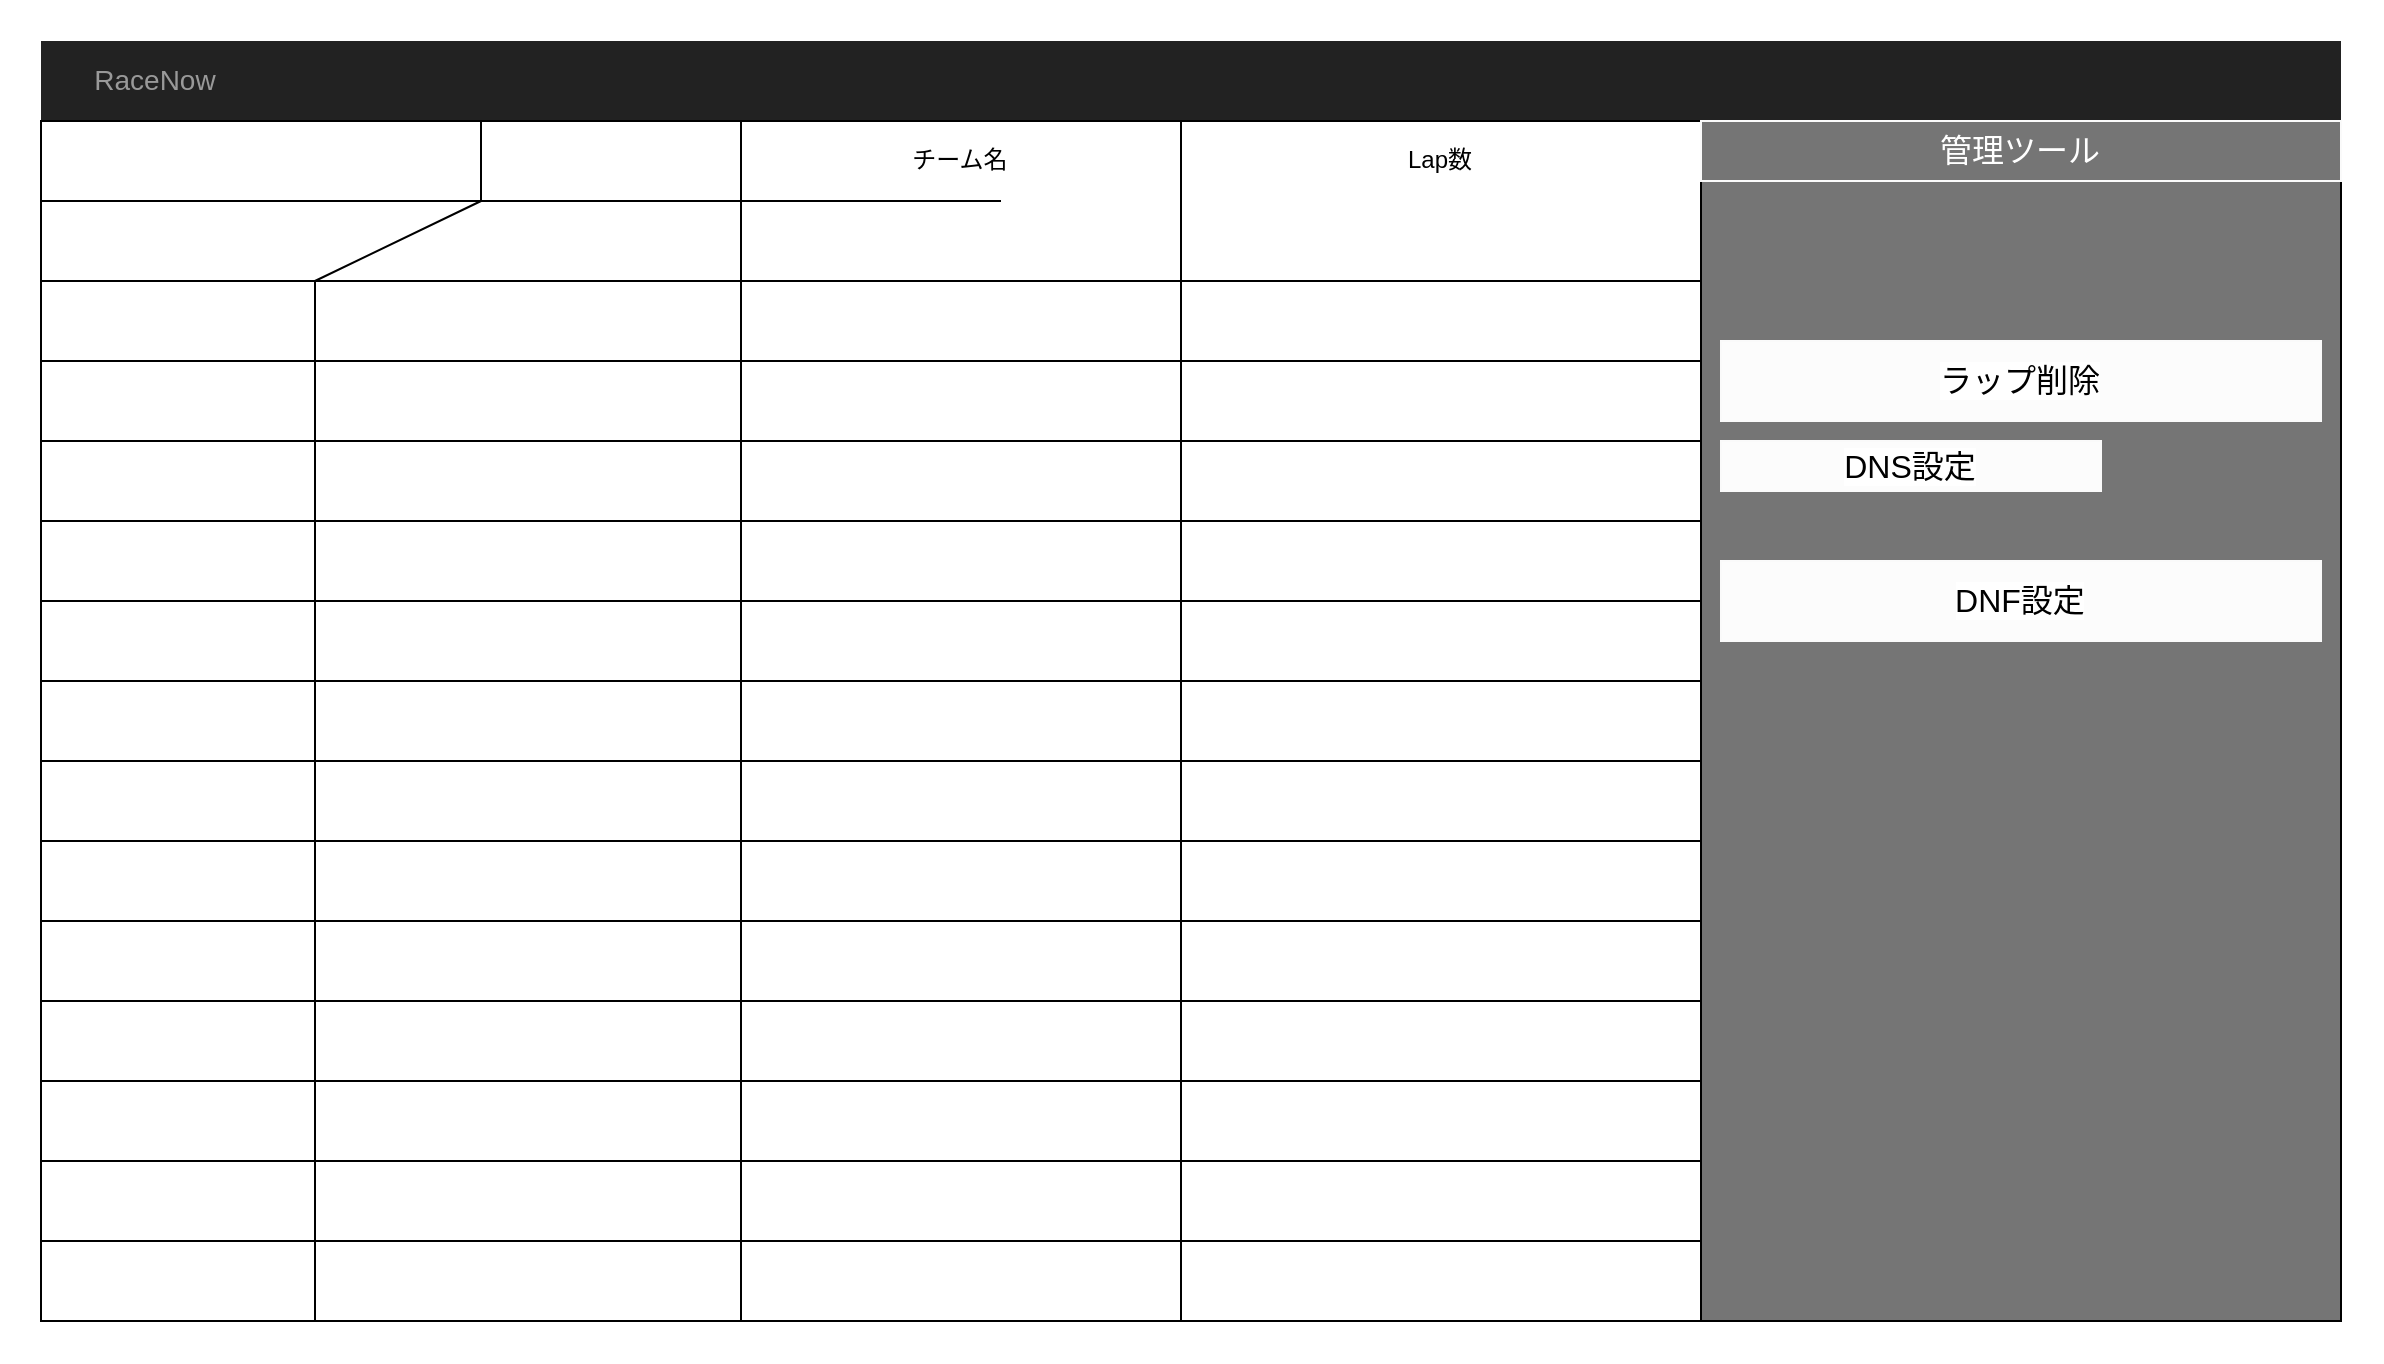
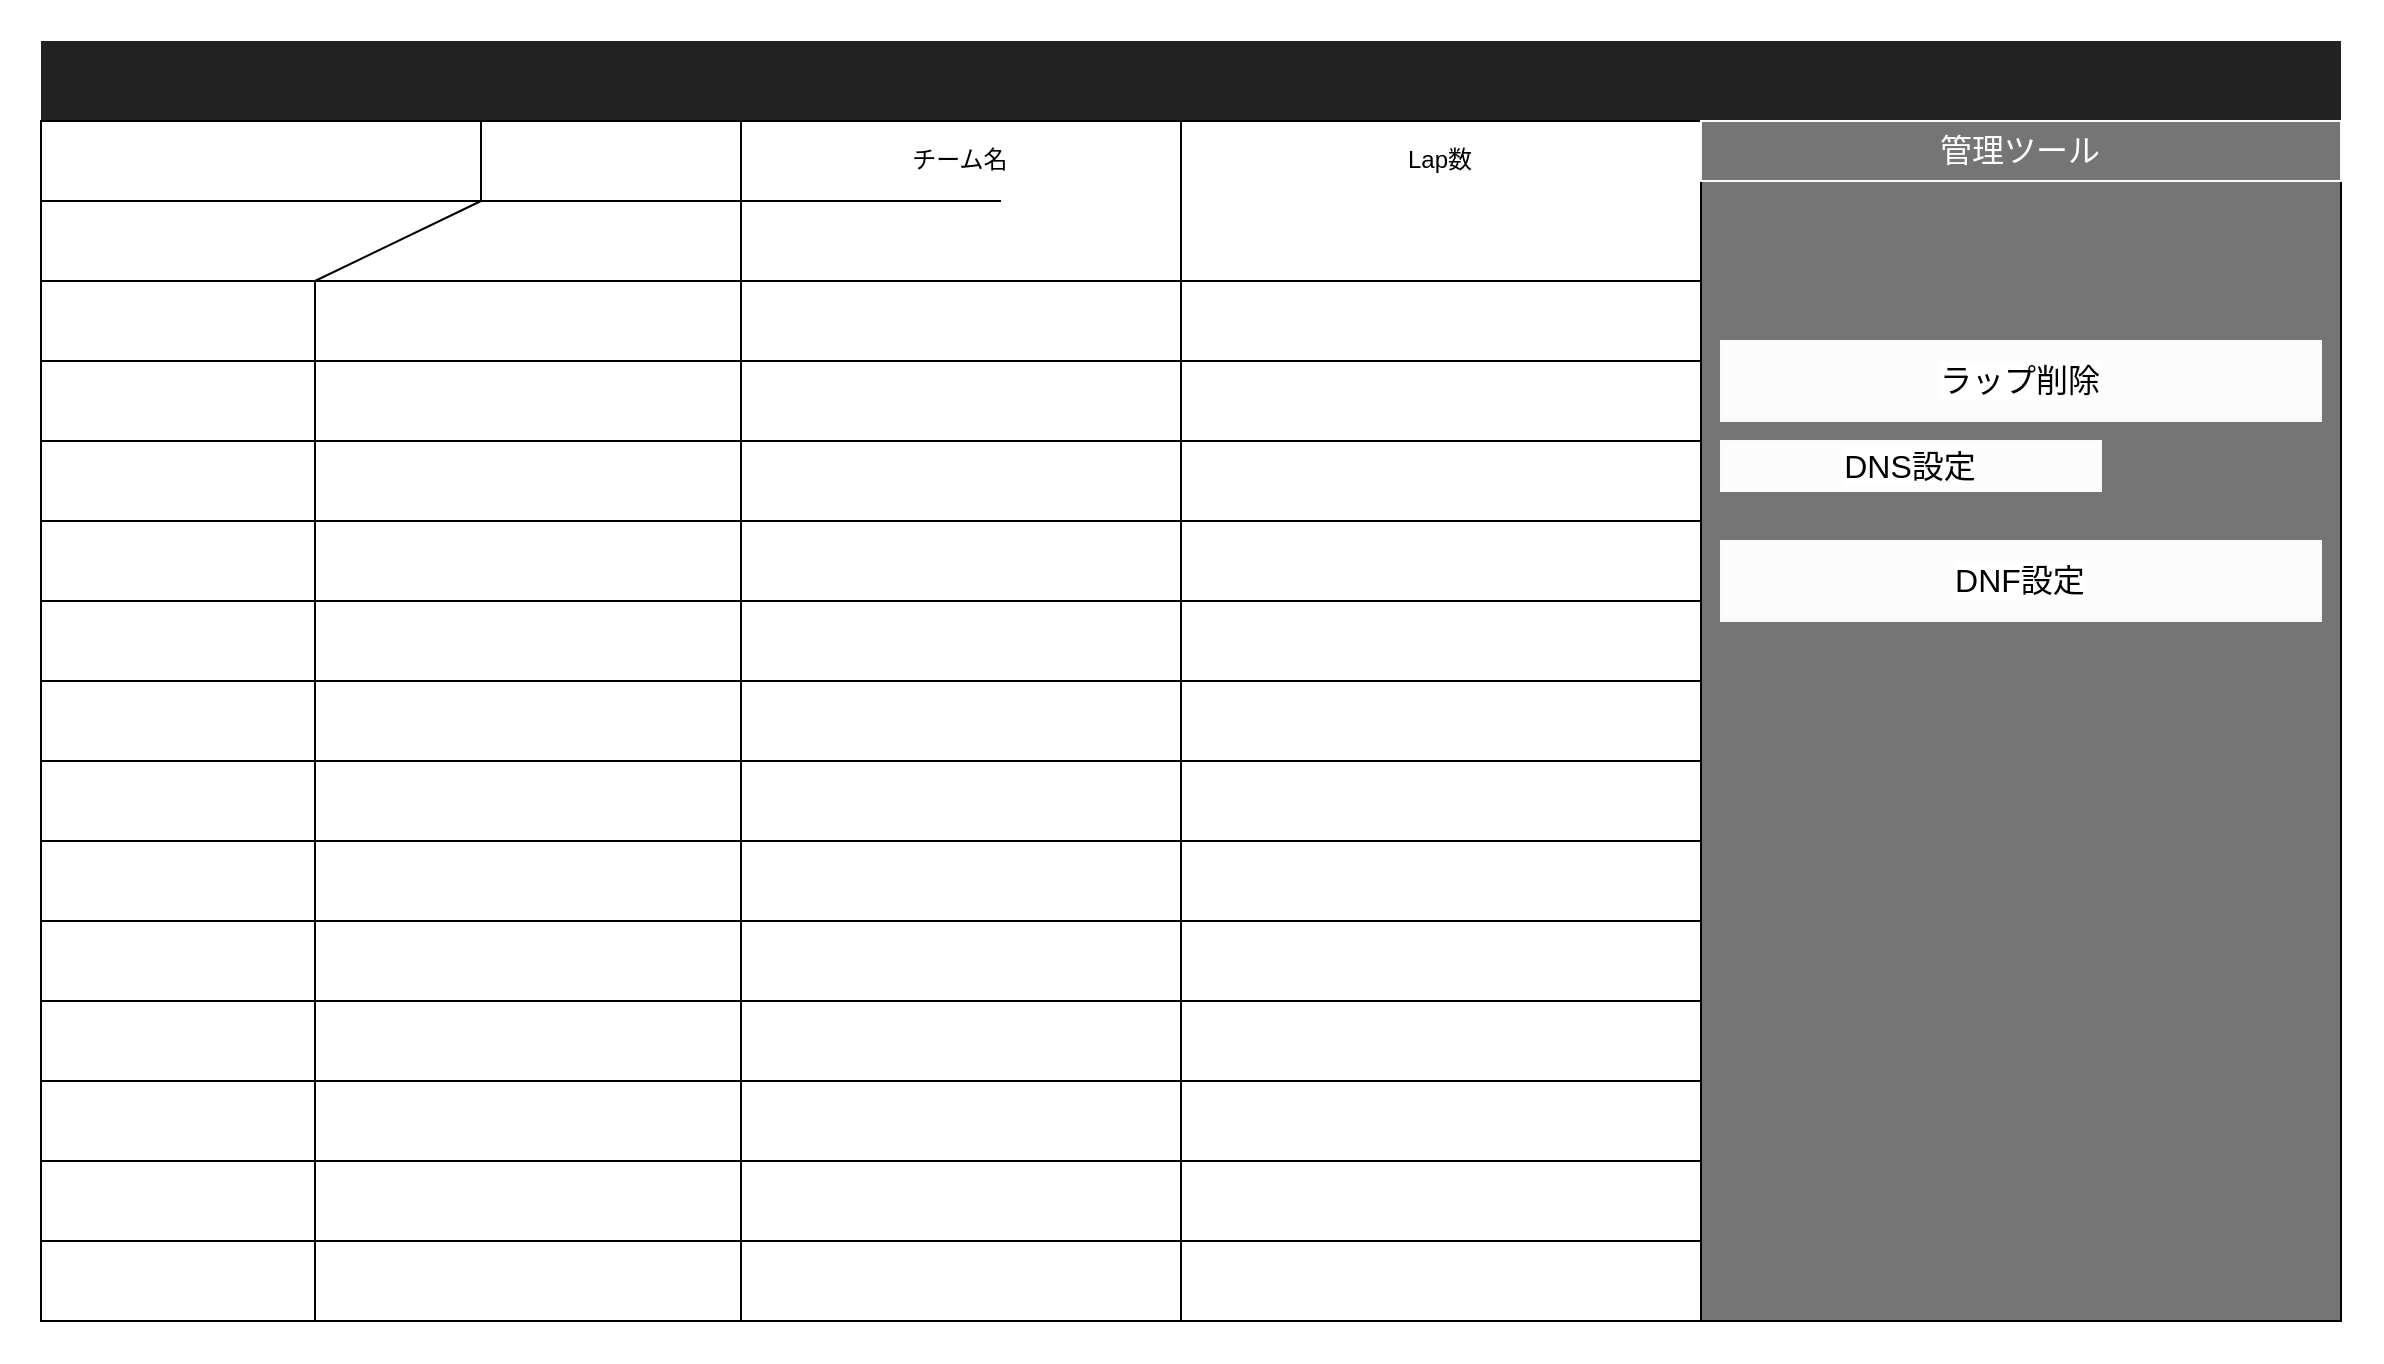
node "RaceNow": removed
node "DNF設定": moved (2021, 601) -> (2021, 581)
